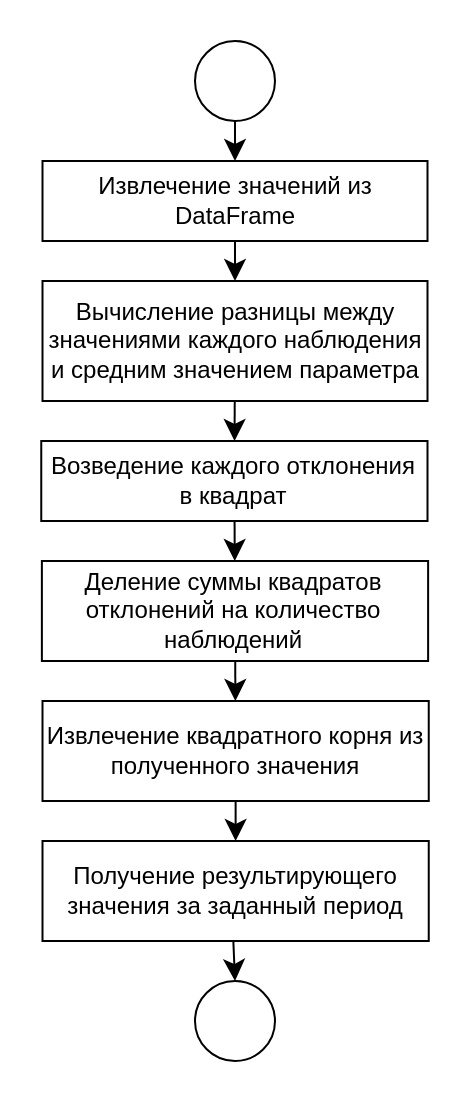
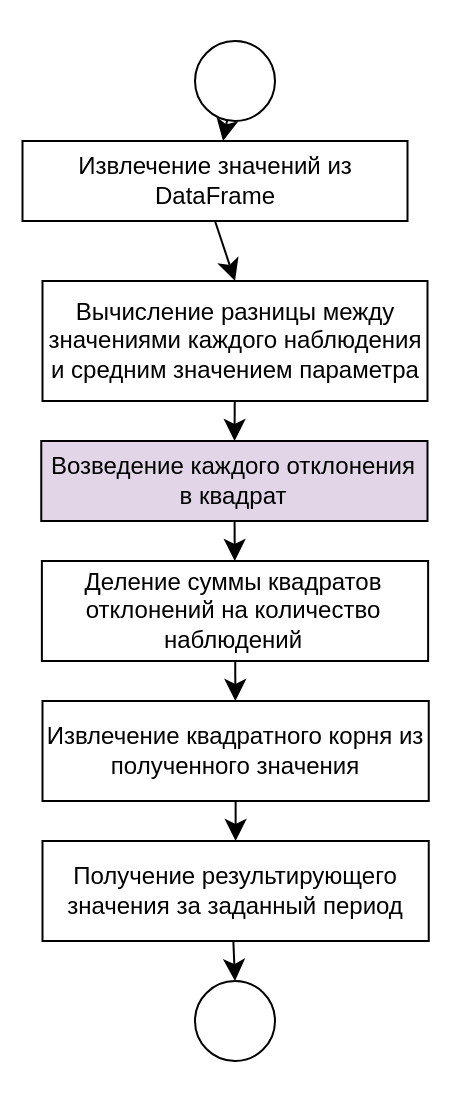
node "Извлечение значений из DataFrame": moved (235, 201) -> (215, 181)
node "Возведение каждого отклонения в квадрат": fillcolor #ffffff -> #e1d5e7
